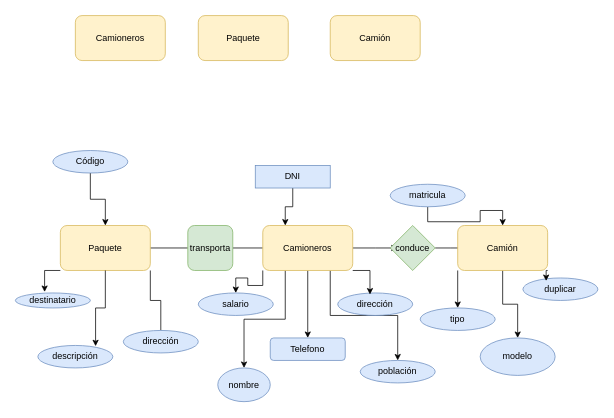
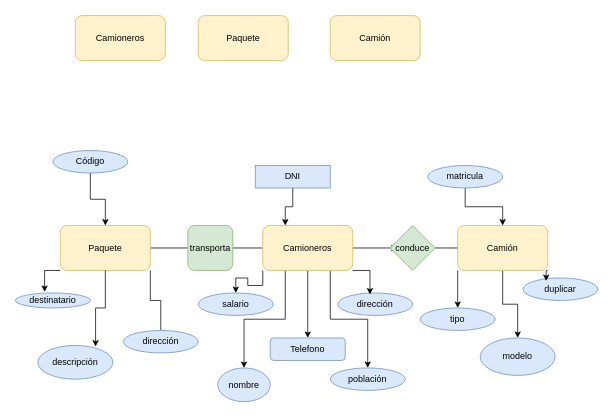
node "matricula": moved (428, 195) -> (465, 177)
node "descripción": size 75x23 -> 75x34
node "población": moved (398, 372) -> (368, 379)
